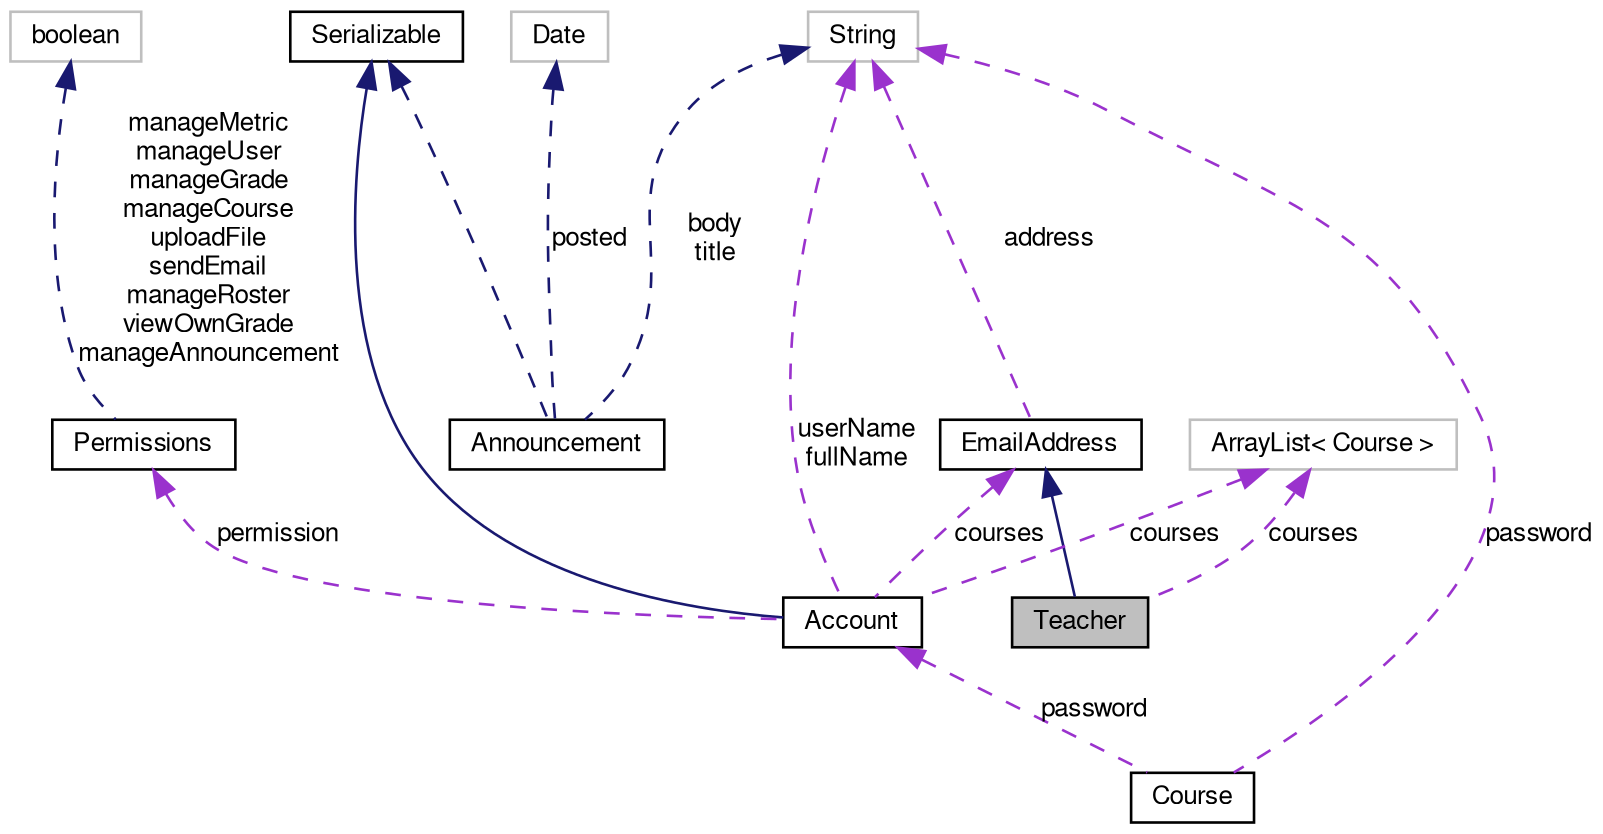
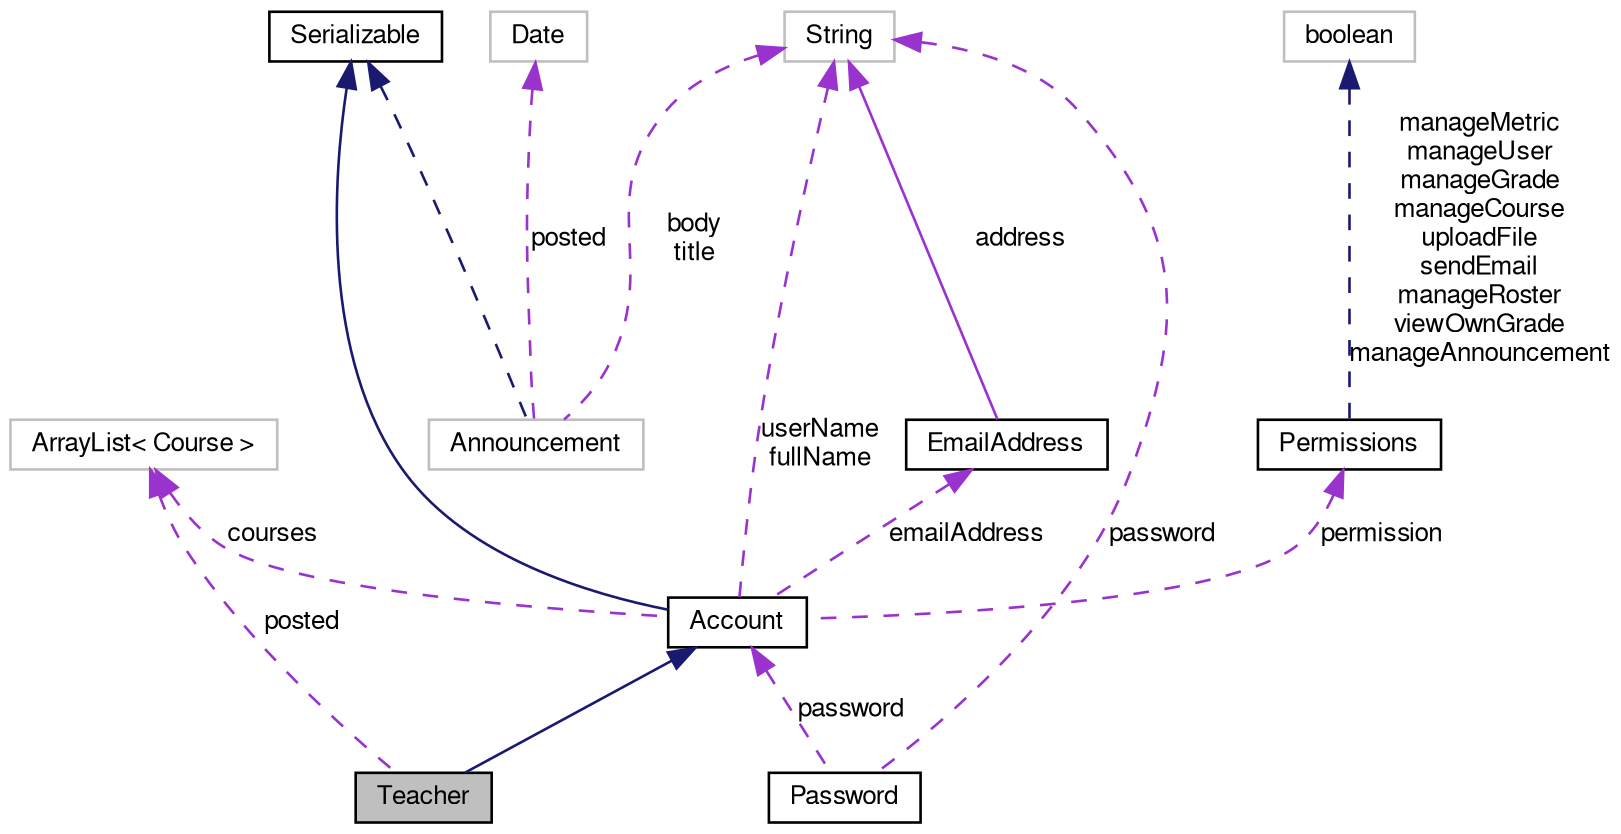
edge "Announcement" -> "String": color midnightblue -> darkorchid3
edge "EmailAddress" -> "String": style dashed -> solid
edge "Announcement" -> "Date": color midnightblue -> darkorchid3
node "Announcement": color black -> grey75
edge "Teacher" -> "EmailAddress": now "Teacher" -> "Account"
edge "Account" -> "EmailAddress": label "courses" -> "emailAddress"
edge "Teacher" -> "ArrayList< Course >": label "courses" -> "posted"
node "Course": label "Course" -> "Password"
